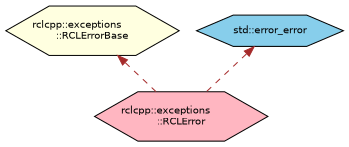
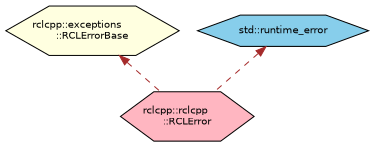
node "std::error_error": label "std::error_error" -> "std::runtime_error"
node "rclcpp::exceptions ::RCLError": label "rclcpp::exceptions ::RCLError" -> "rclcpp::rclcpp ::RCLError"
